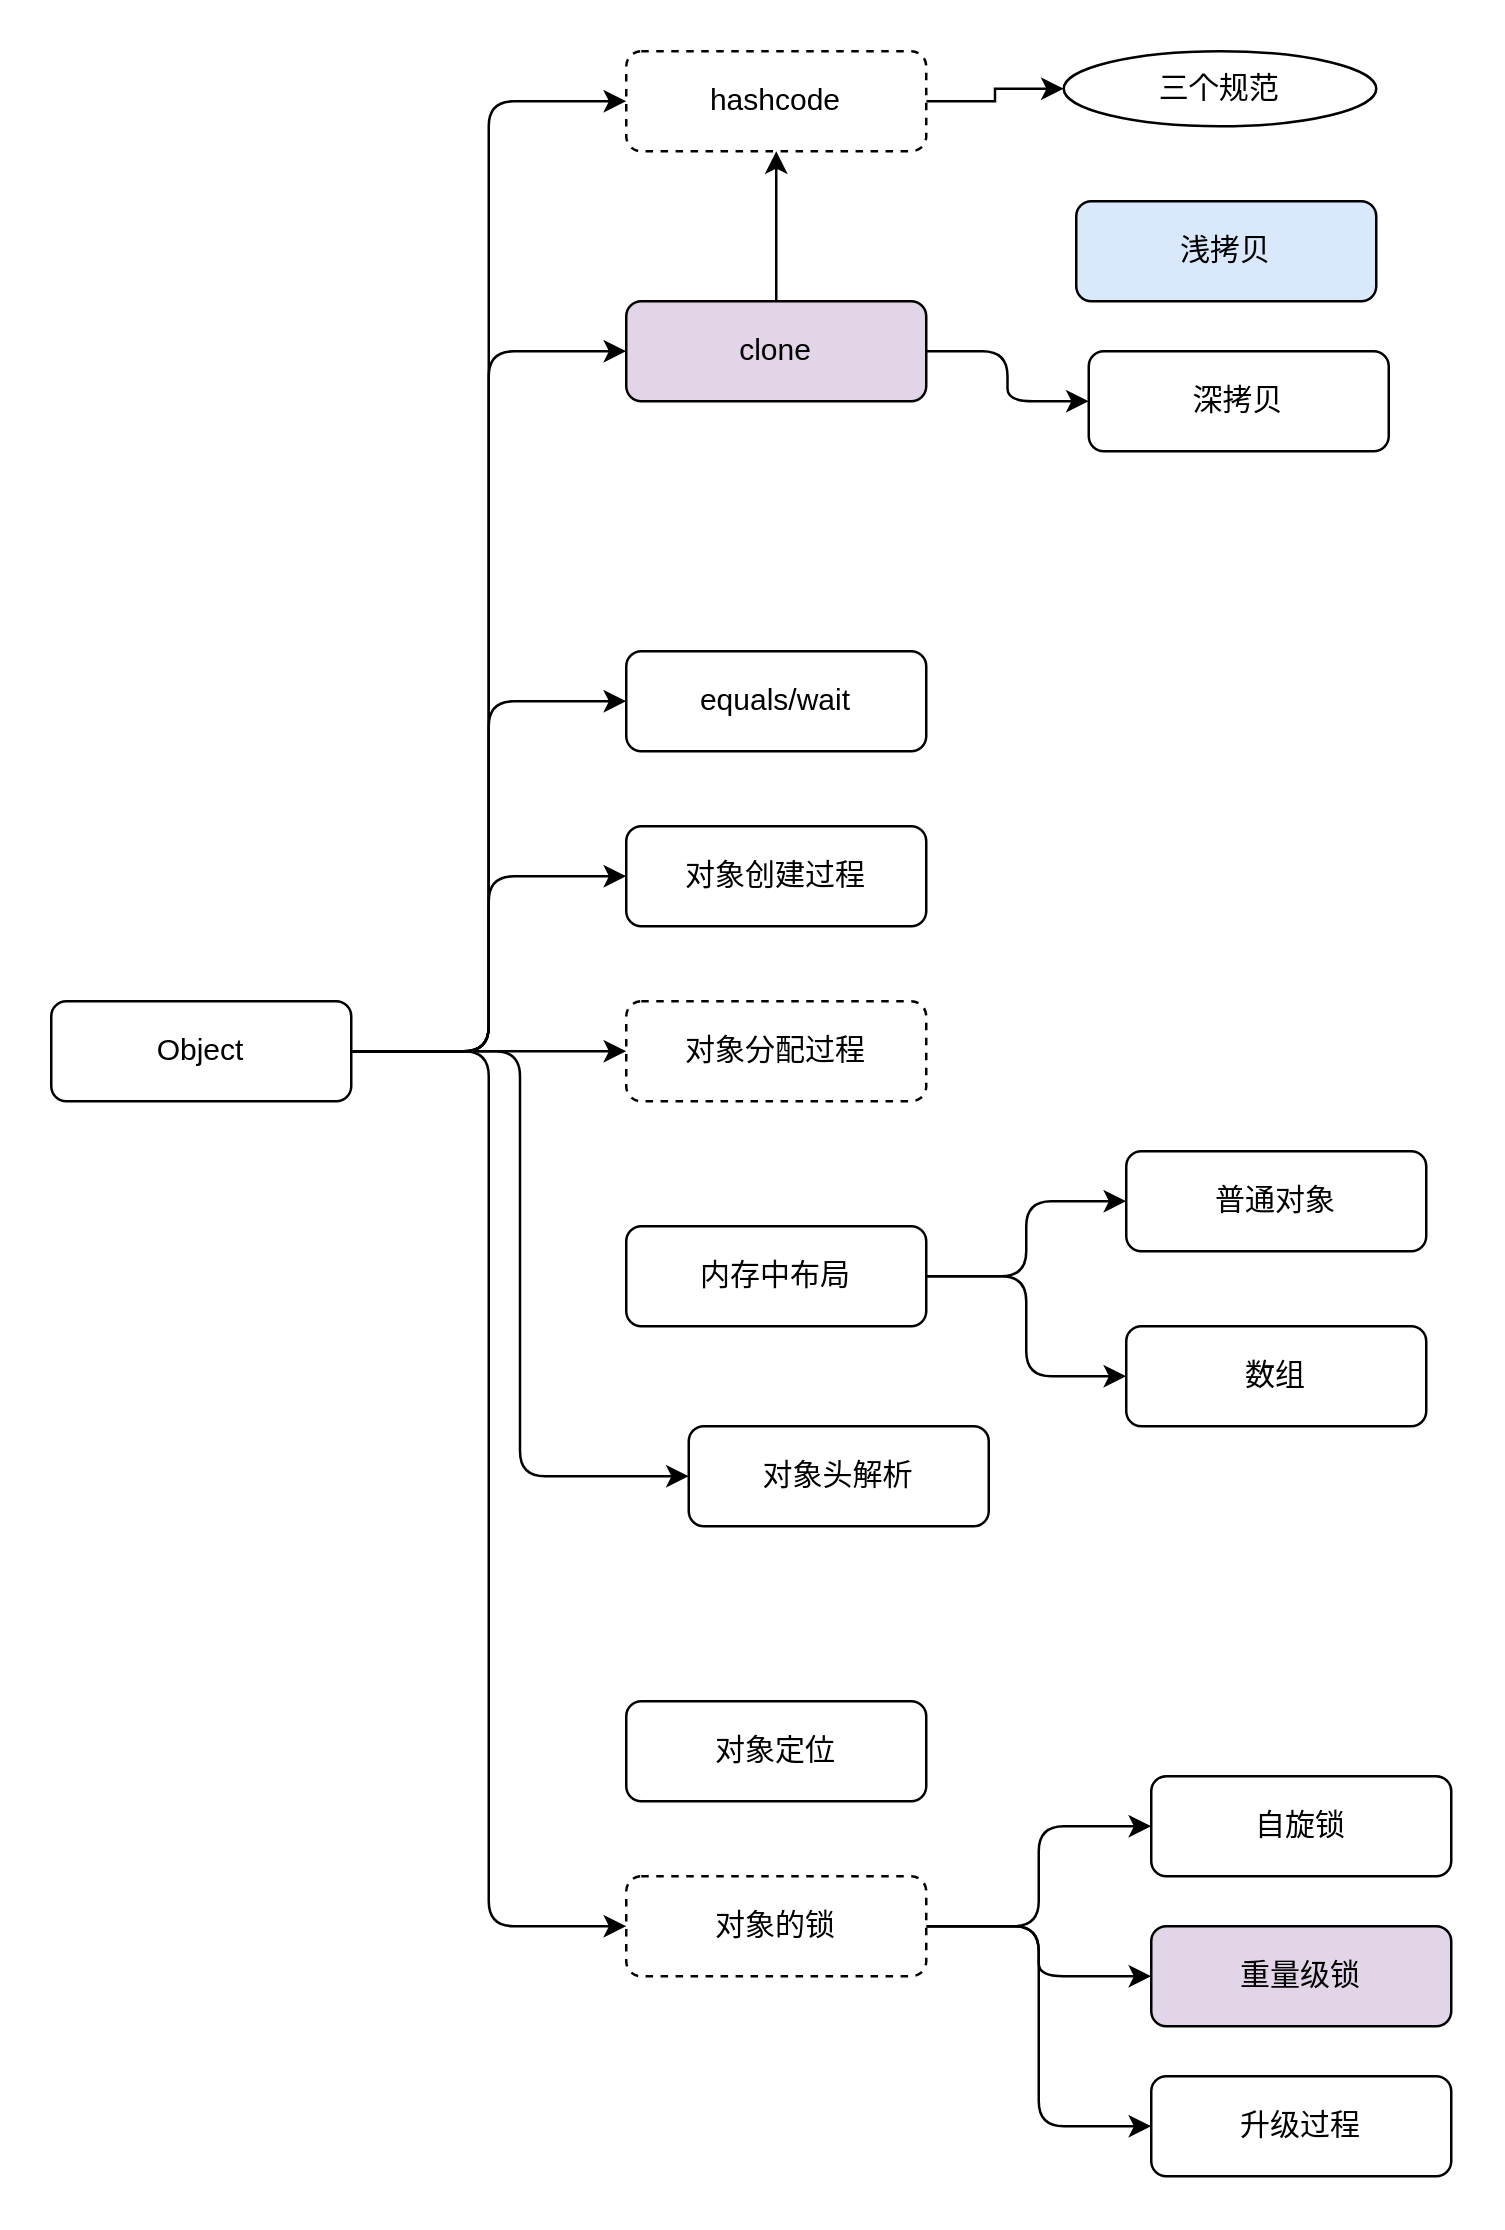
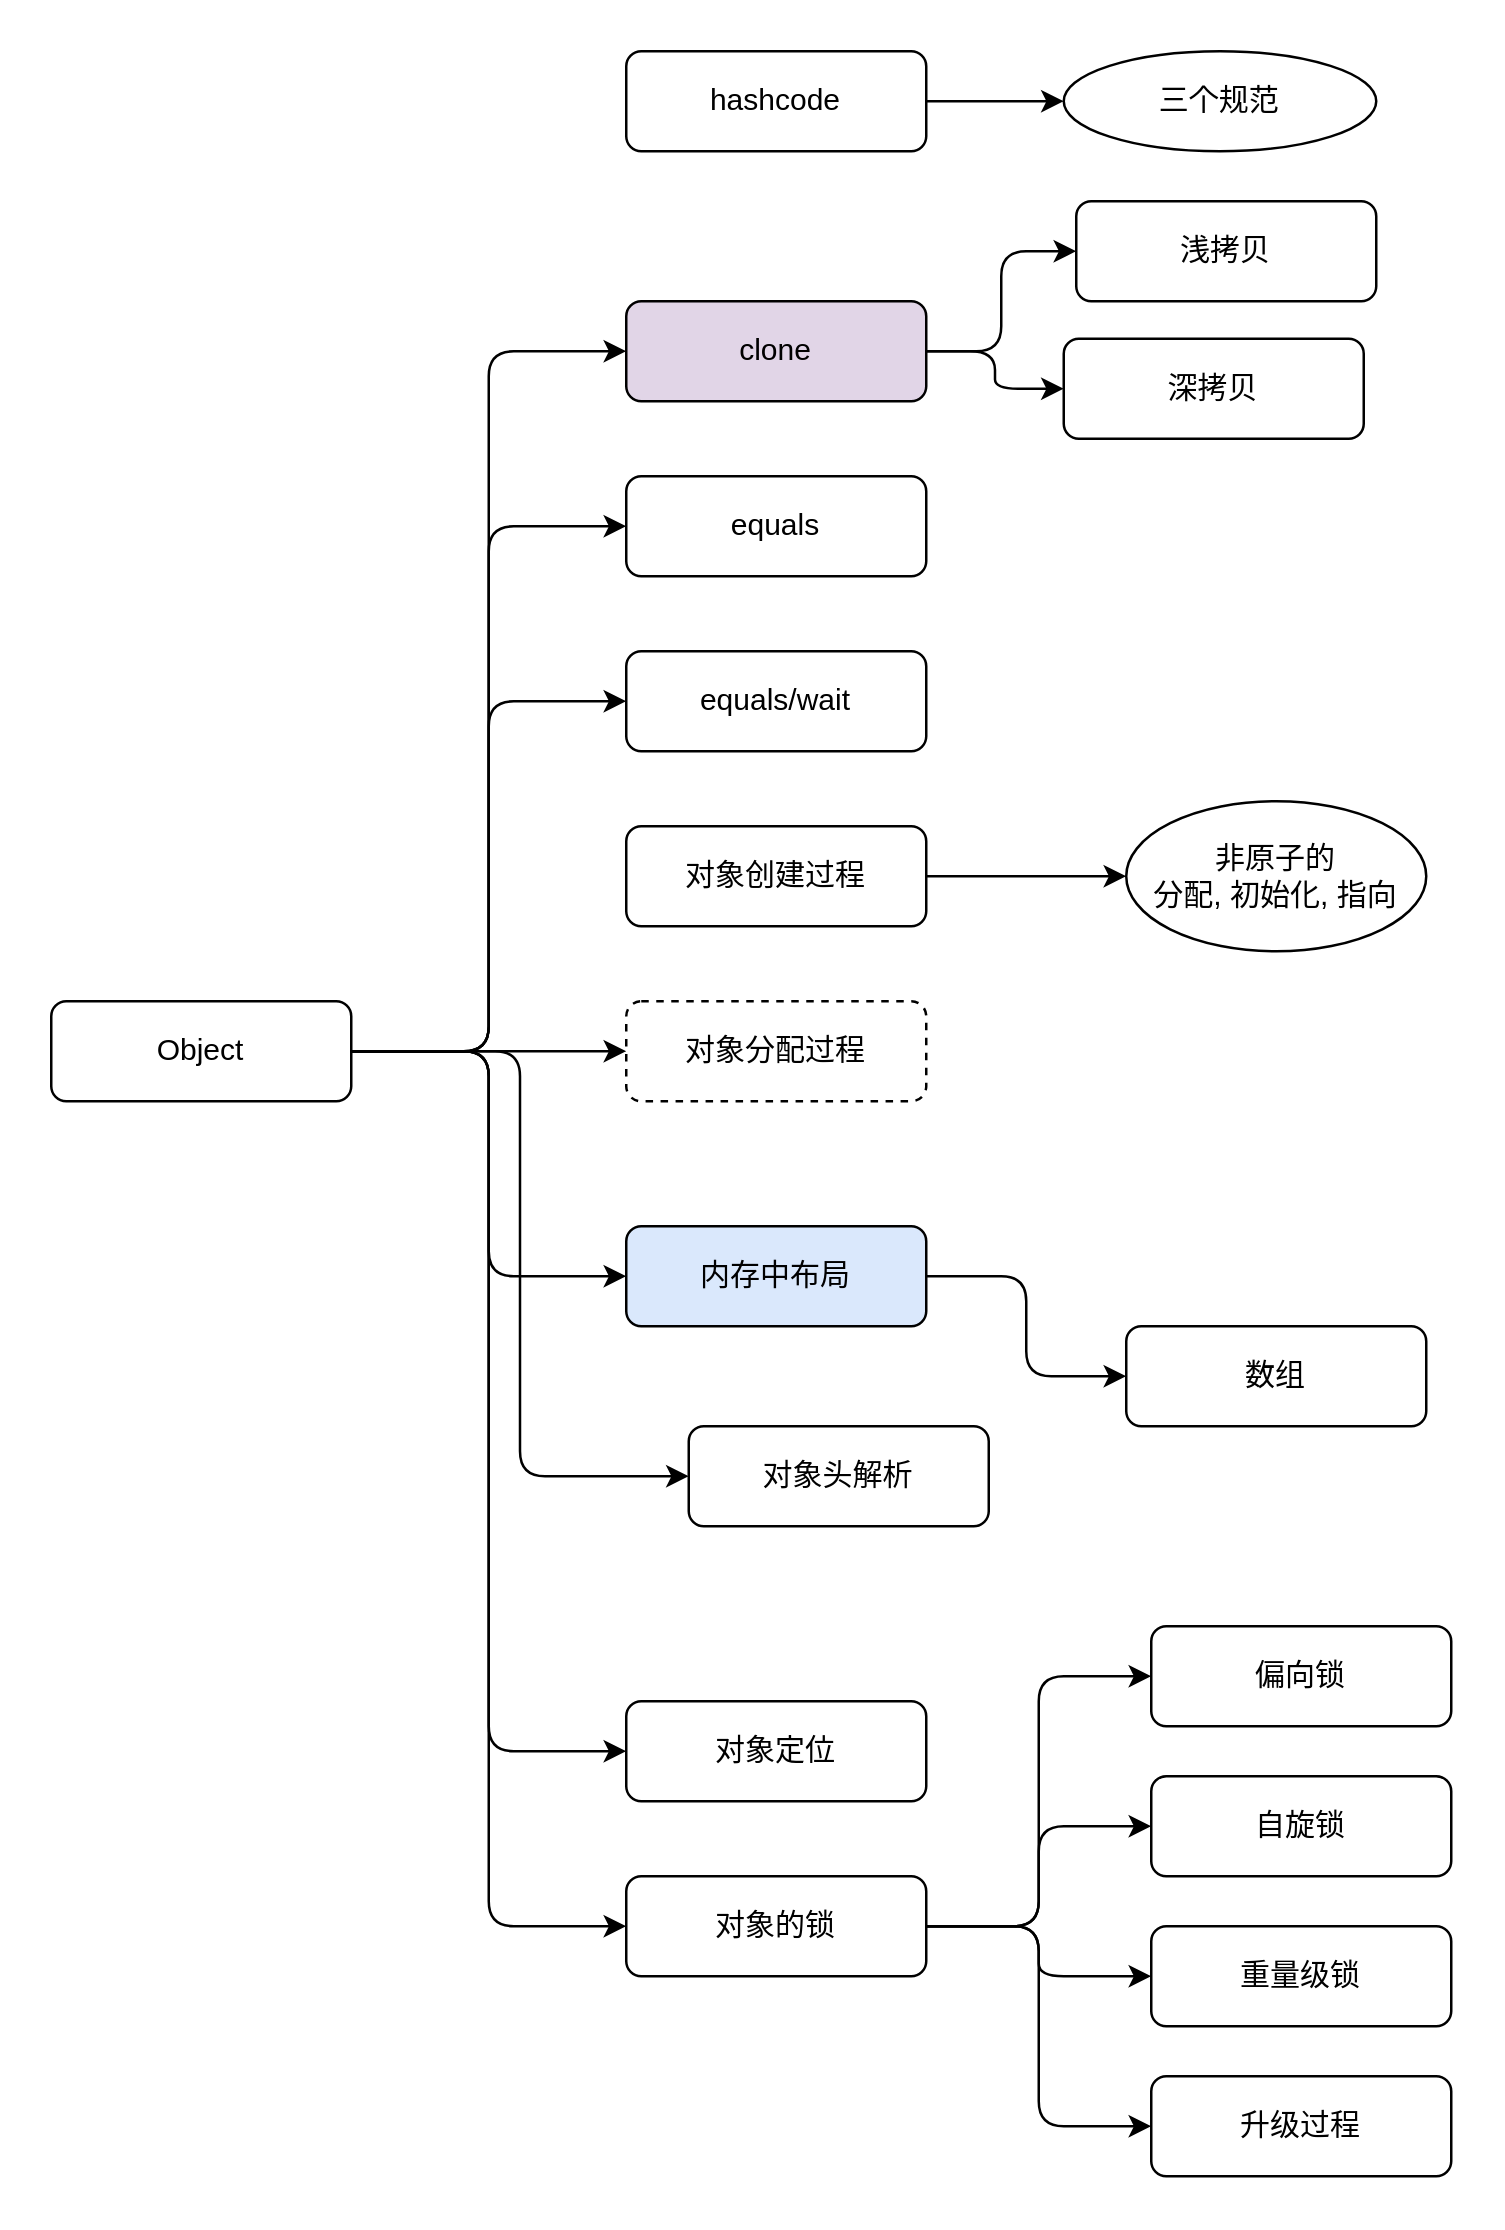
node "三个规范": size 313x75 -> 313x100
node "hashcode": style dashed -> solid
edge "Object" -> "hashcode": removed
edge "clone" -> "hashcode": now "clone" -> "浅拷贝"
node "浅拷贝": fillcolor #dae8fc -> #ffffff
node "深拷贝": moved (1239, 401) -> (1214, 389)
edge "Object" -> "equals": added
node "equals": added
edge "Object" -> "对象创建过程": removed
edge "对象创建过程" -> "非原子的 分配, 初始化, 指向": added
node "非原子的 分配, 初始化, 指向": added
node "普通对象": removed
edge "内存中布局" -> "普通对象": removed
edge "Object" -> "内存中布局": added
node "内存中布局": fillcolor #ffffff -> #dae8fc
node "偏向锁": added
edge "对象的锁" -> "偏向锁": added
edge "Object" -> "对象定位": added
node "对象的锁": style dashed -> solid
node "重量级锁": fillcolor #e1d5e7 -> #ffffff
